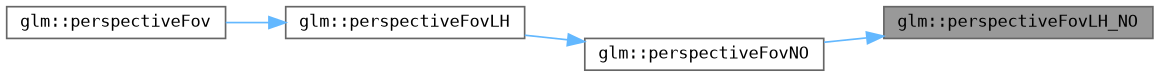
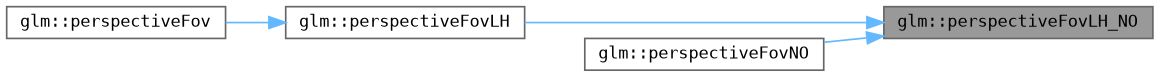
edge "glm::perspectiveFovLH" -> "glm::perspectiveFovNO": now "glm::perspectiveFovLH" -> "glm::perspectiveFovLH_NO"
